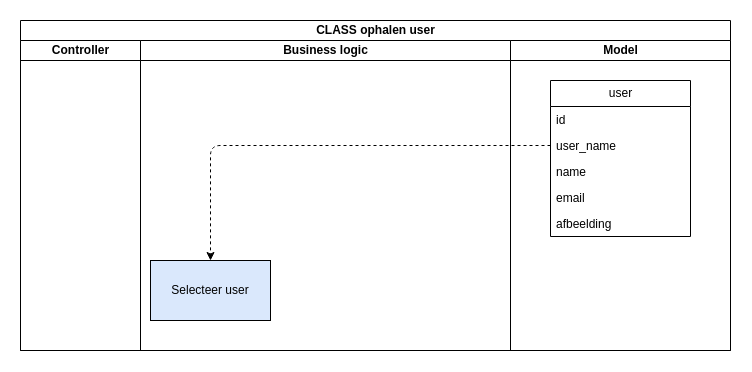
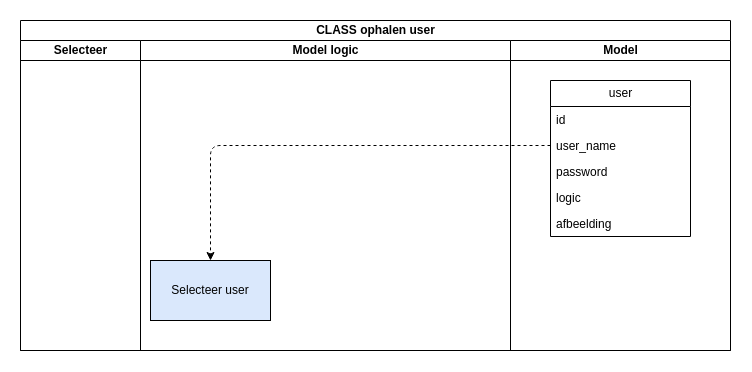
node "Controller": label "Controller" -> "Selecteer"
node "Business logic": label "Business logic" -> "Model logic"
node "name": label "name" -> "password"
node "email": label "email" -> "logic"
